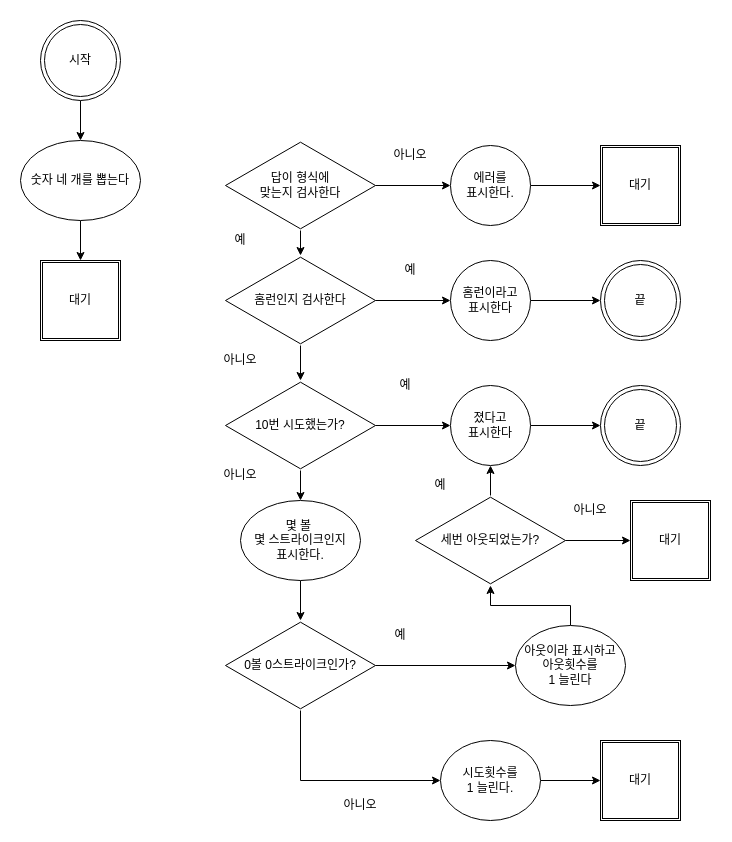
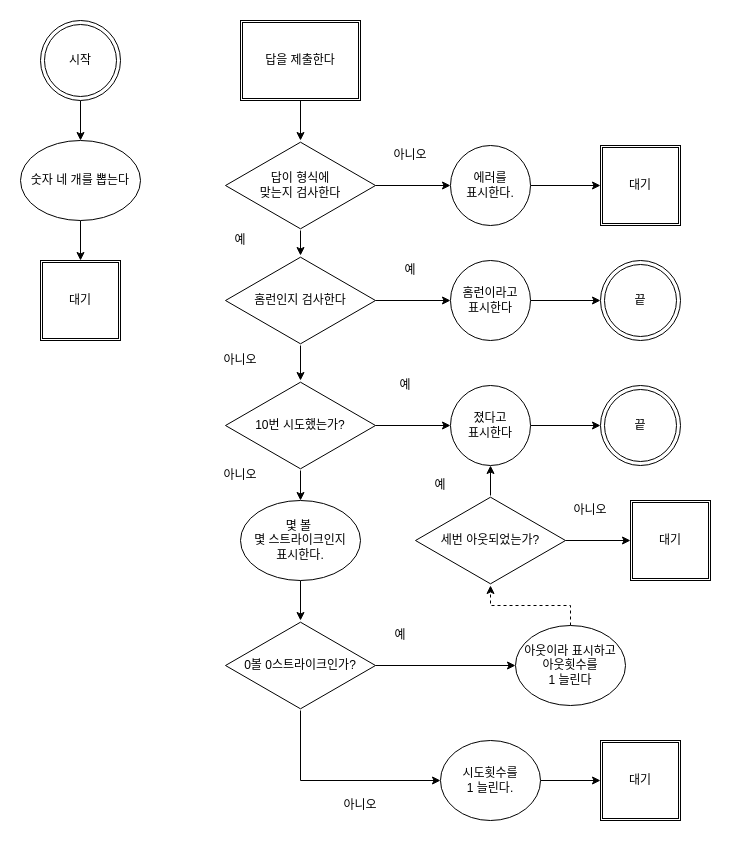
node "답을 제출한다": added
edge "답을 제출한다" -> "답이 형식에 맞는지 검사한다": added
edge "아웃이라 표시하고 아웃횟수를 1 늘린다" -> "세번 아웃되었는가?": style solid -> dashed
